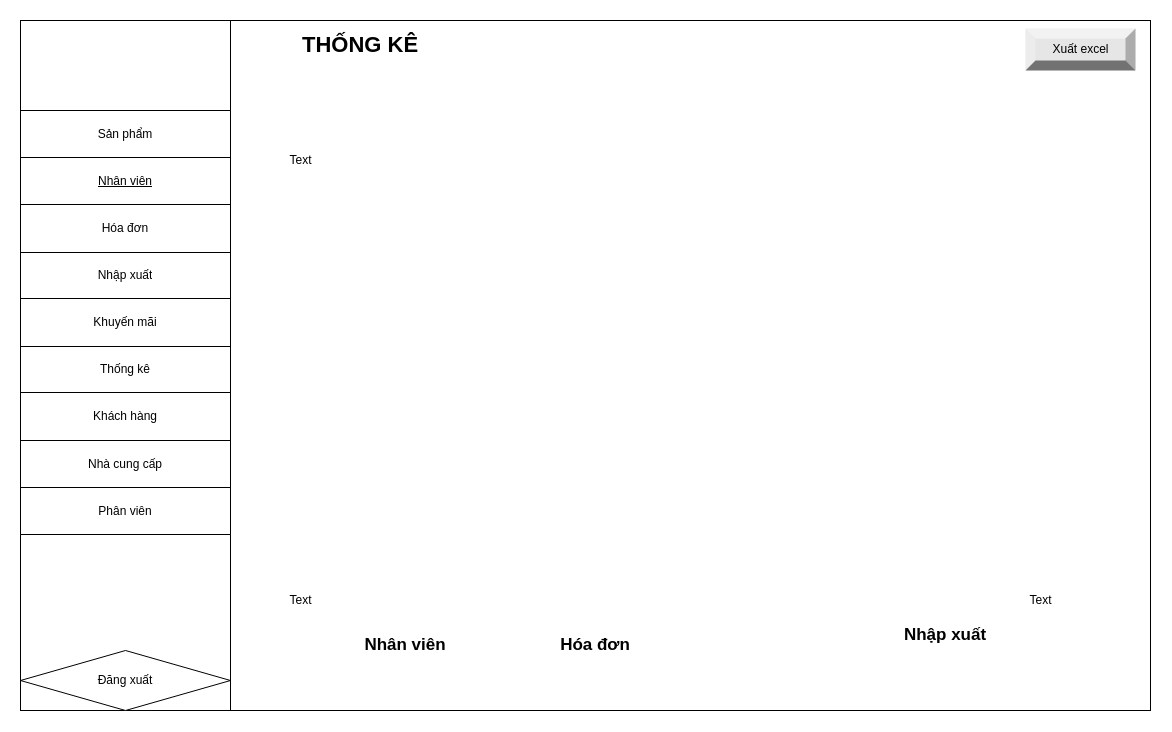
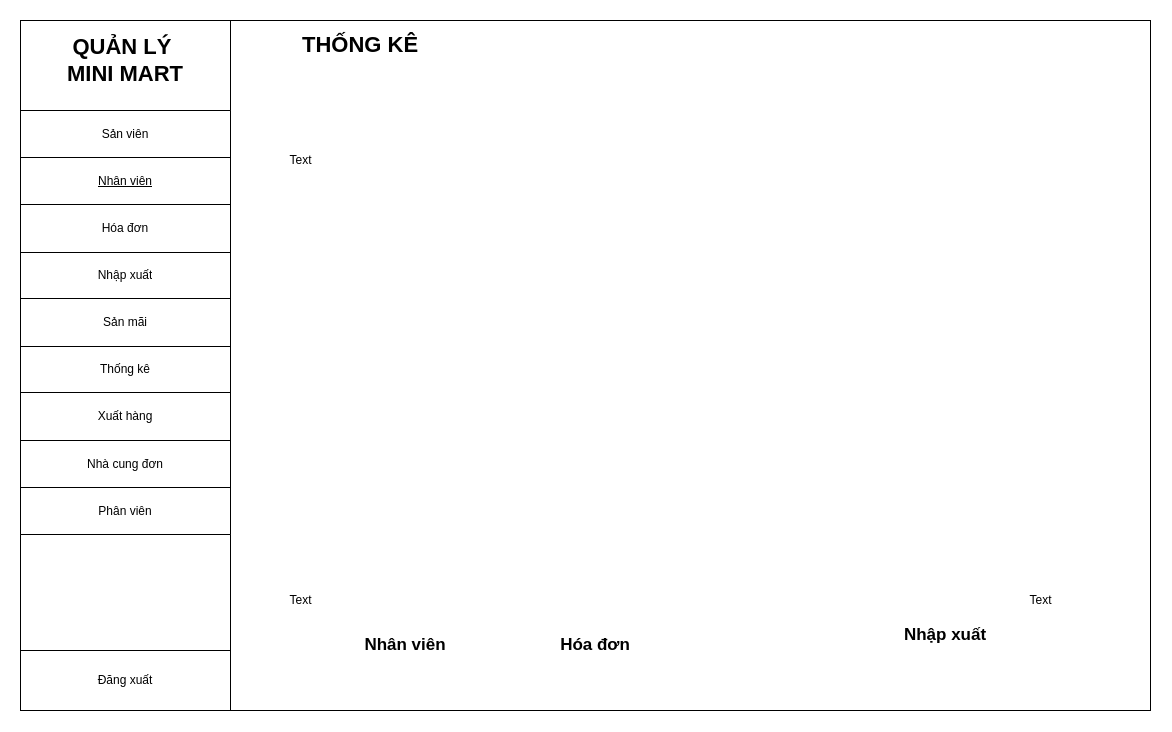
node "Xuất excel": removed
node "QUẢN LÝ MINI MART": added
node "Sản phẩm": label "Sản phẩm" -> "Sản viên"
node "Khuyến mãi": label "Khuyến mãi" -> "Sản mãi"
node "Khách hàng": label "Khách hàng" -> "Xuất hàng"
node "Nhà cung cấp": label "Nhà cung cấp" -> "Nhà cung đơn"
node "Đăng xuất": shape diamond -> rectangle
